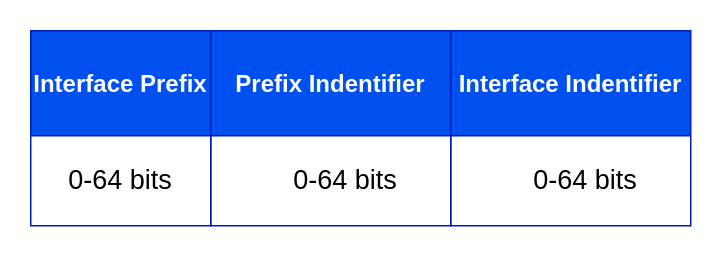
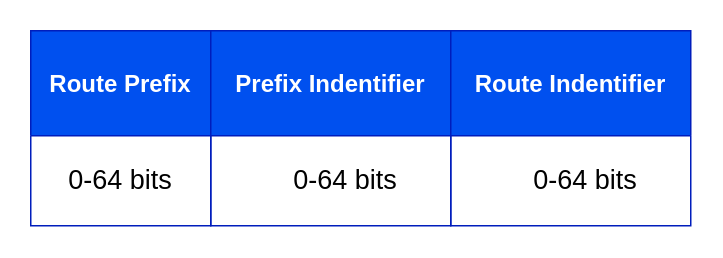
node "Interface Prefix": label "Interface Prefix" -> "Route Prefix"
node "Interface Indentifier": label "Interface Indentifier" -> "Route Indentifier"
